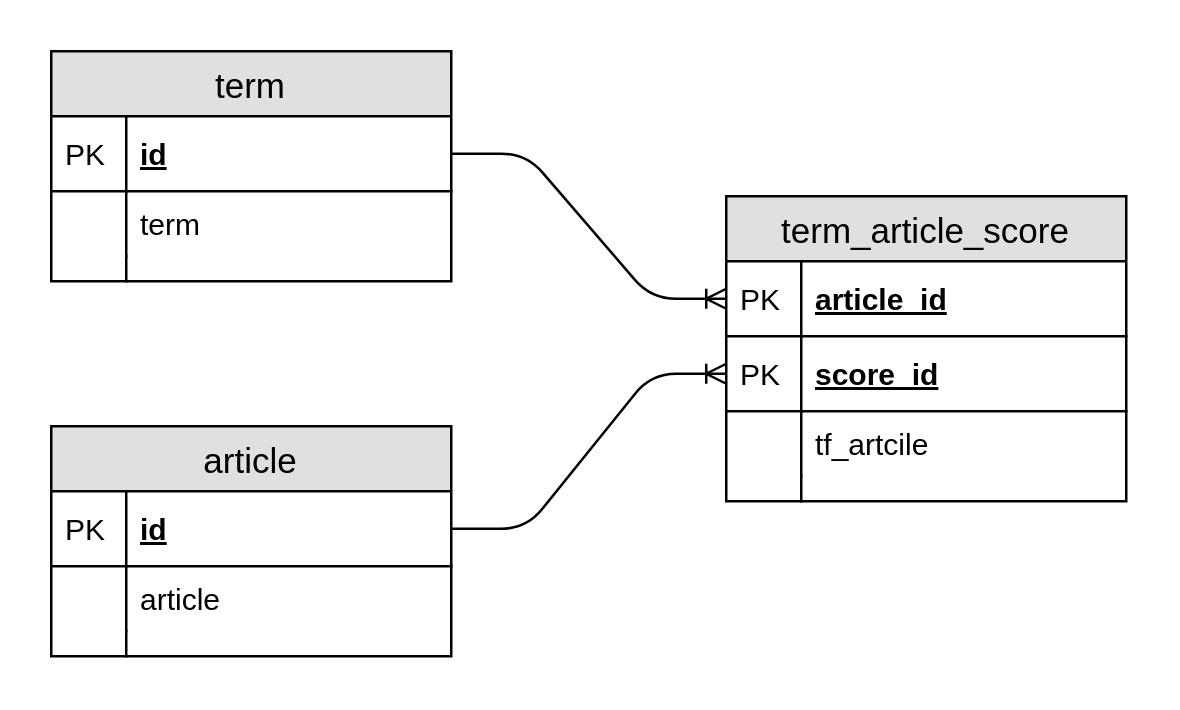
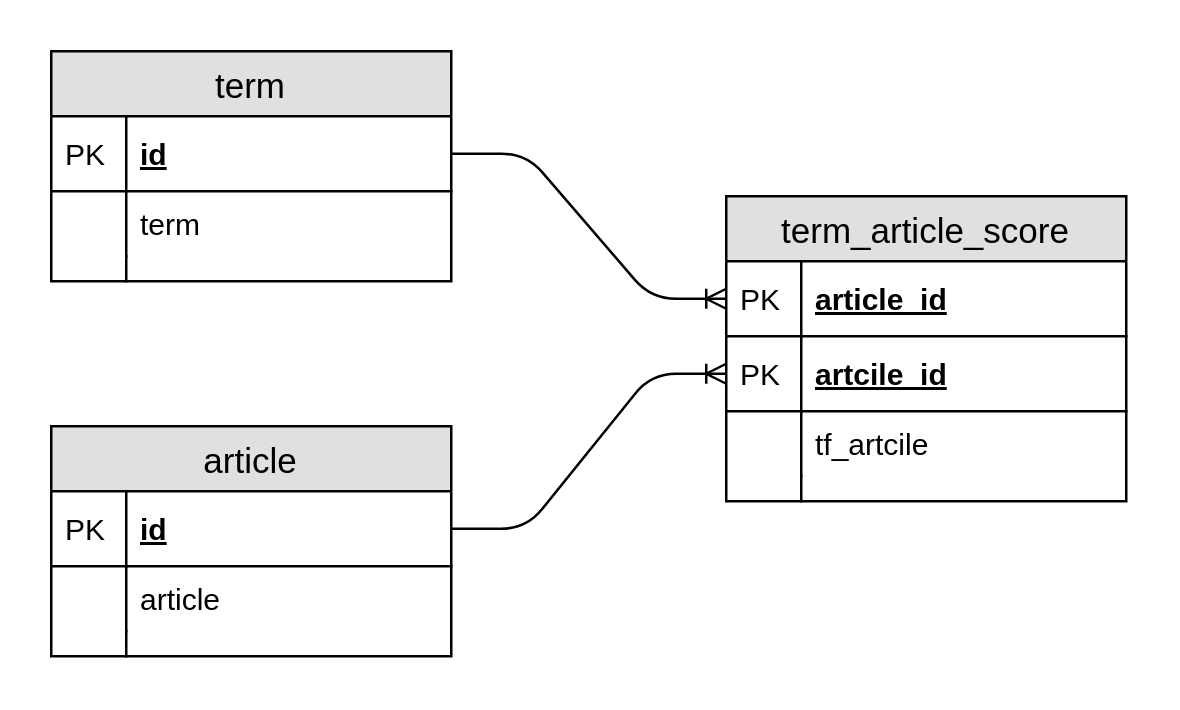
node "score_id": label "score_id" -> "artcile_id"
